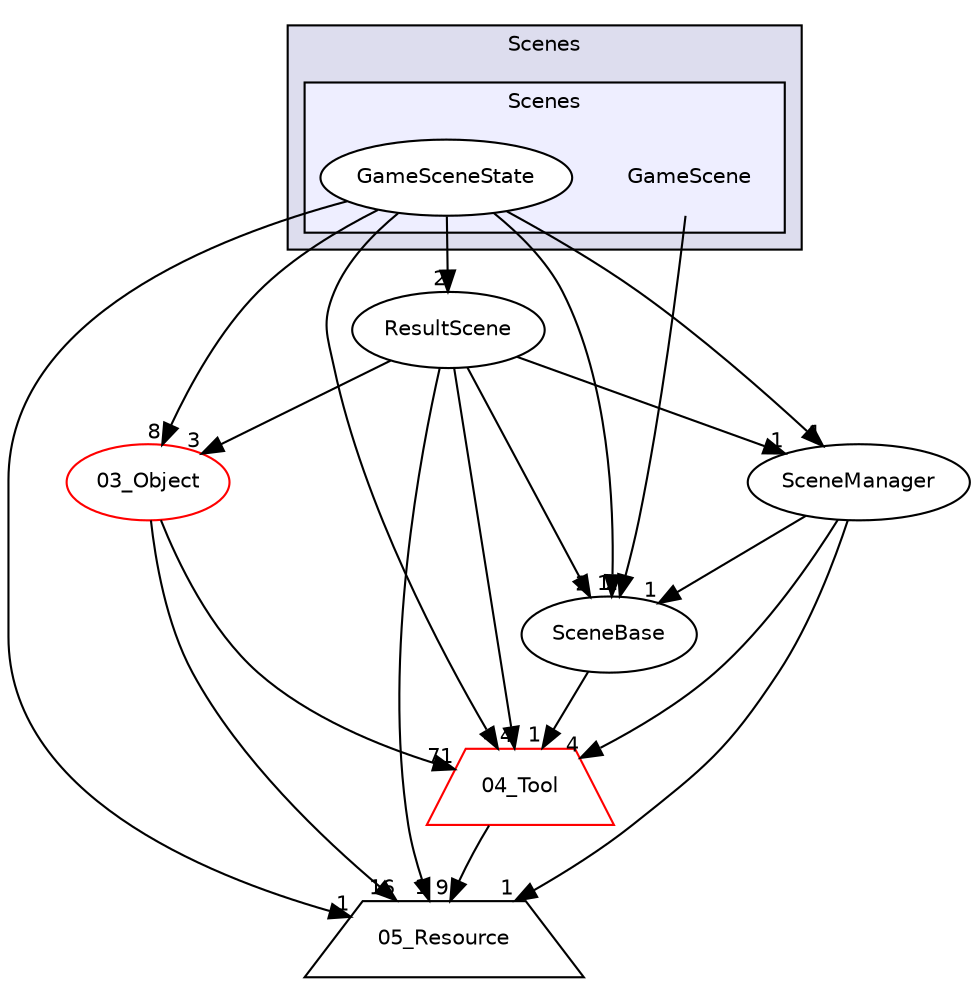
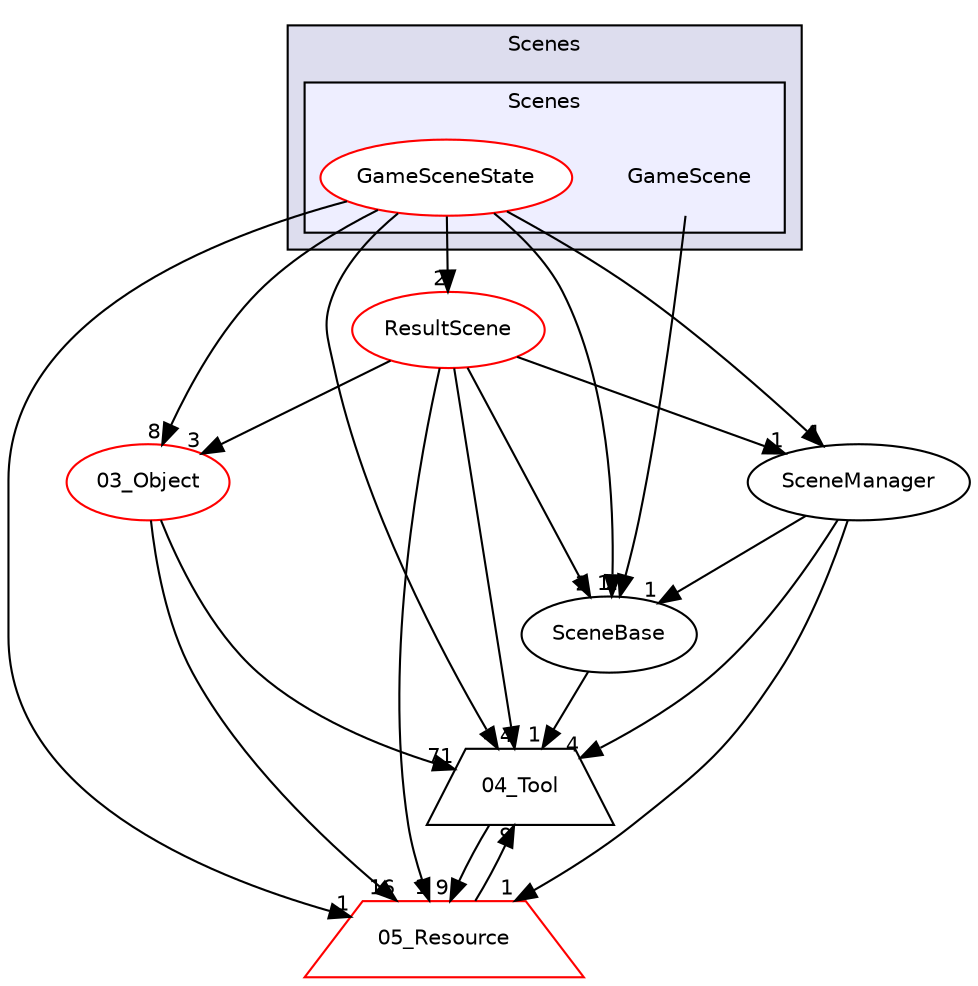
node "GameSceneState": color black -> red
node "ResultScene": color black -> red
node "04_Tool": color red -> black
edge "05_Resource" -> "04_Tool": added
node "05_Resource": color black -> red
